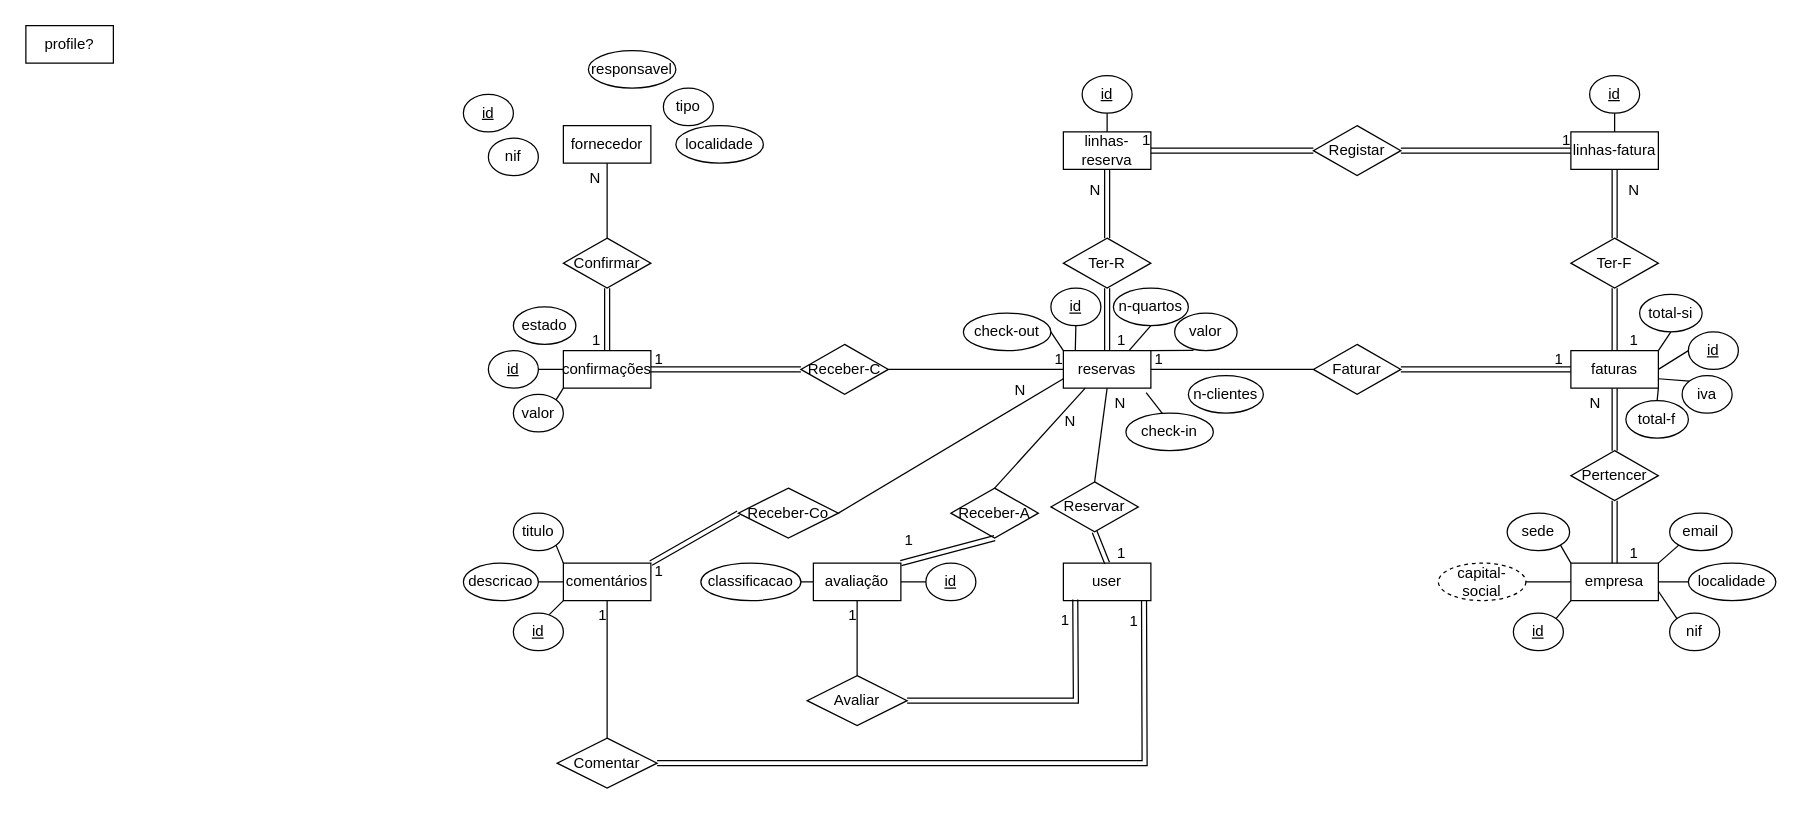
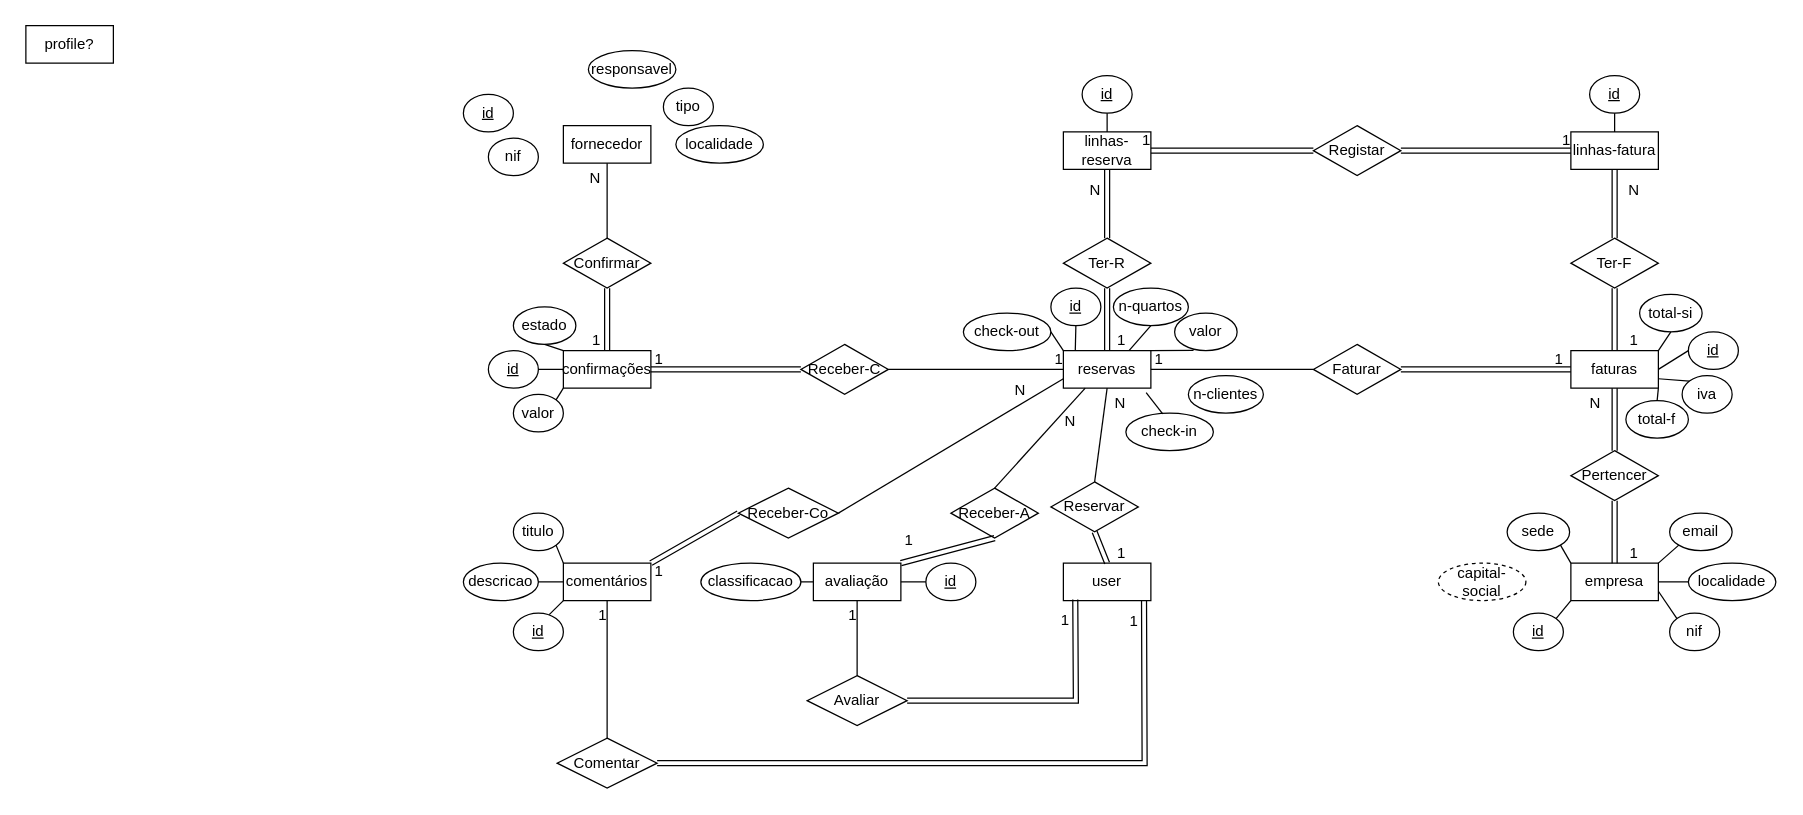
edge "estado" -- "confirmações": added
edge "capital-social" -- "empresa": removed
